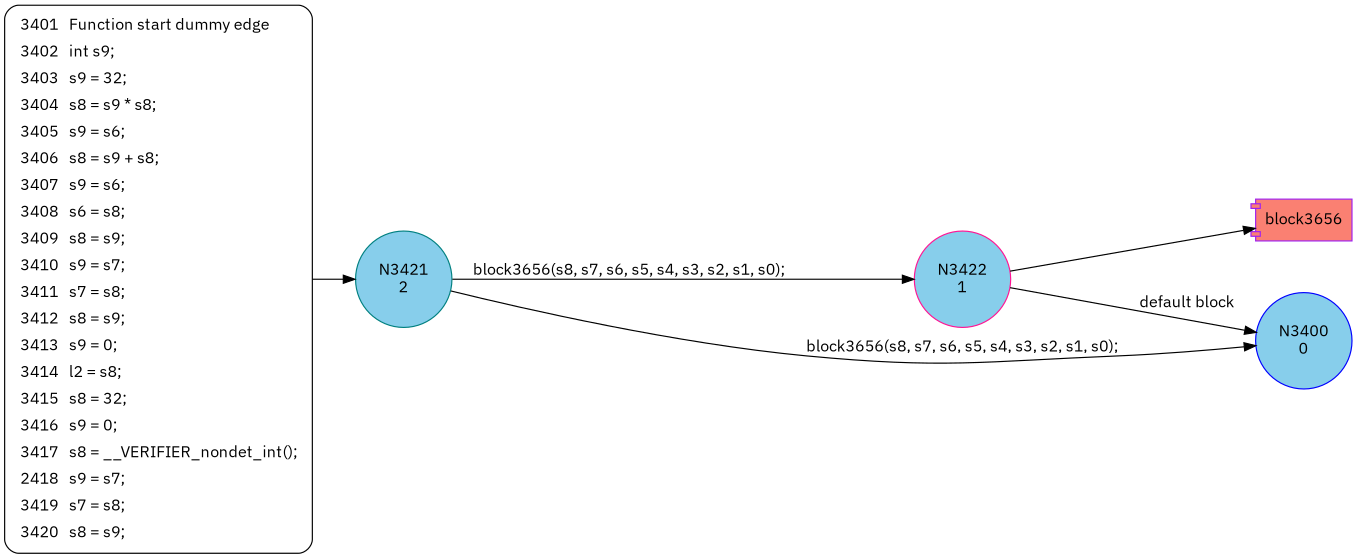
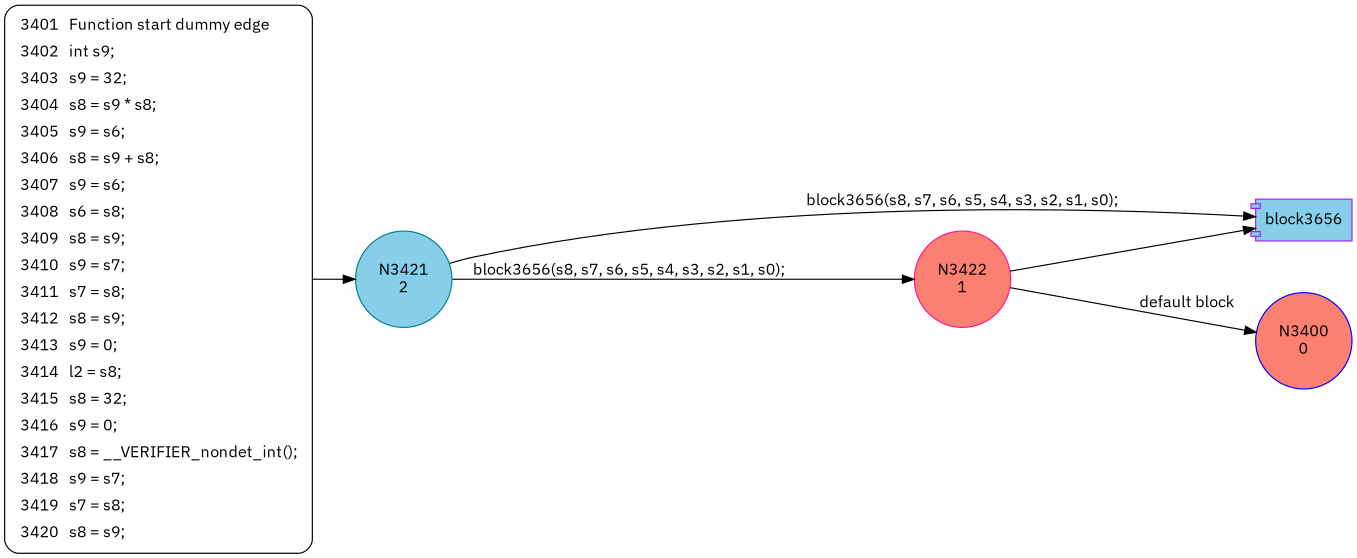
node "block3656": fillcolor salmon -> skyblue
node "N3422 1": fillcolor skyblue -> salmon
node "N3400 0": fillcolor skyblue -> salmon
edge "N3421 2" -> "N3400 0": now "N3421 2" -> "block3656"
node "3401": text "2418" -> "3418"
